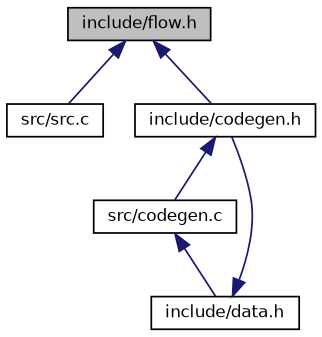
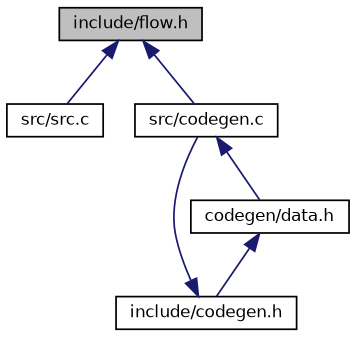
edge "include/codegen.h" -> "include/flow.h": now "src/codegen.c" -> "include/flow.h"
node "include/data.h": label "include/data.h" -> "codegen/data.h"
